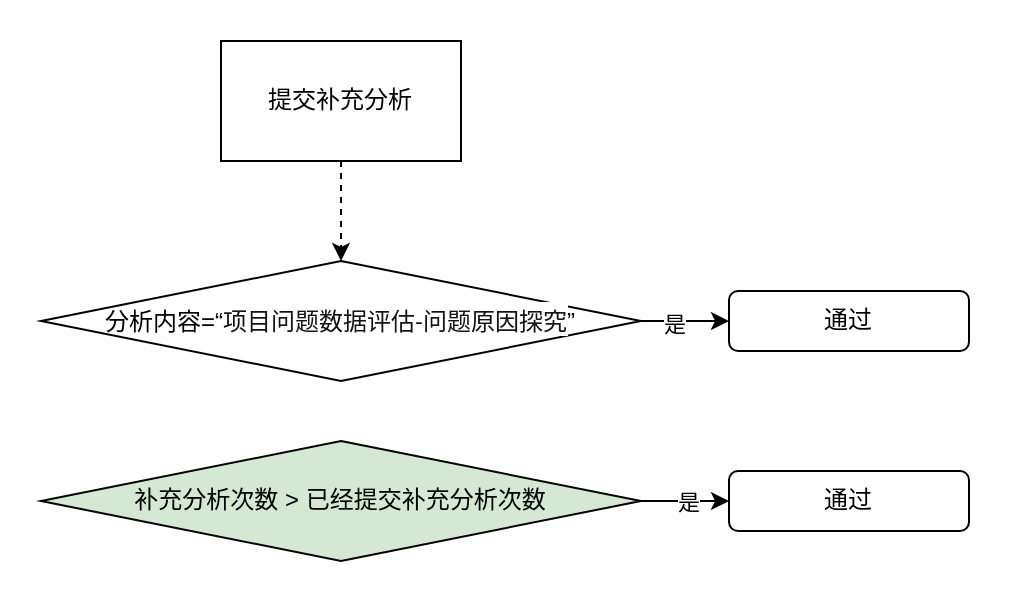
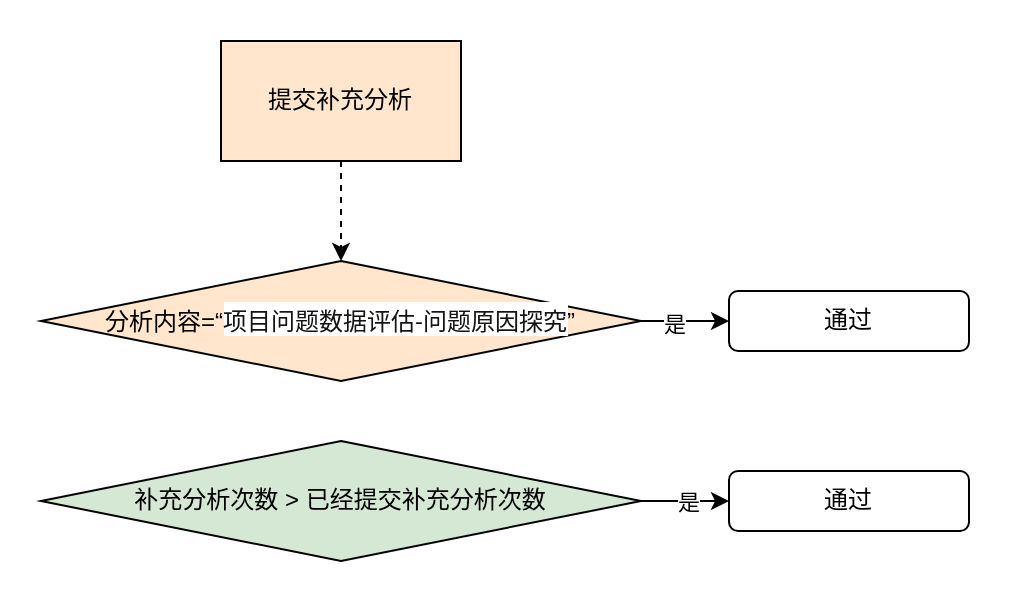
node "提交补充分析": fillcolor #ffffff -> #ffe6cc
node "分析内容=“项目问题数据评估-问题原因探究”": fillcolor #ffffff -> #ffe6cc
